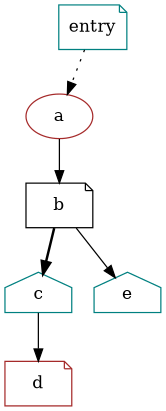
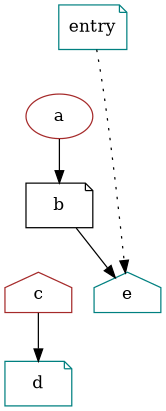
edge "entry" -> "a": now "entry" -> "e"
edge "b" -> "c": removed
node "c": color teal -> brown
node "d": color brown -> teal
